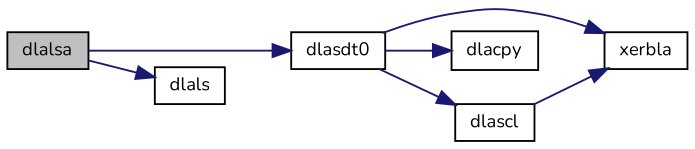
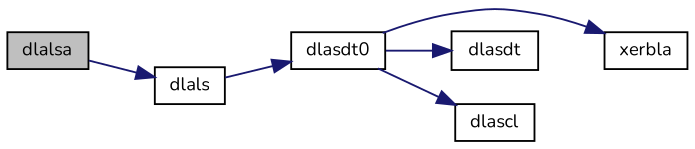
edge "dlalsa" -> "dlasdt0": now "dlals" -> "dlasdt0"
node "dlacpy": label "dlacpy" -> "dlasdt"
edge "dlascl" -> "xerbla": removed
